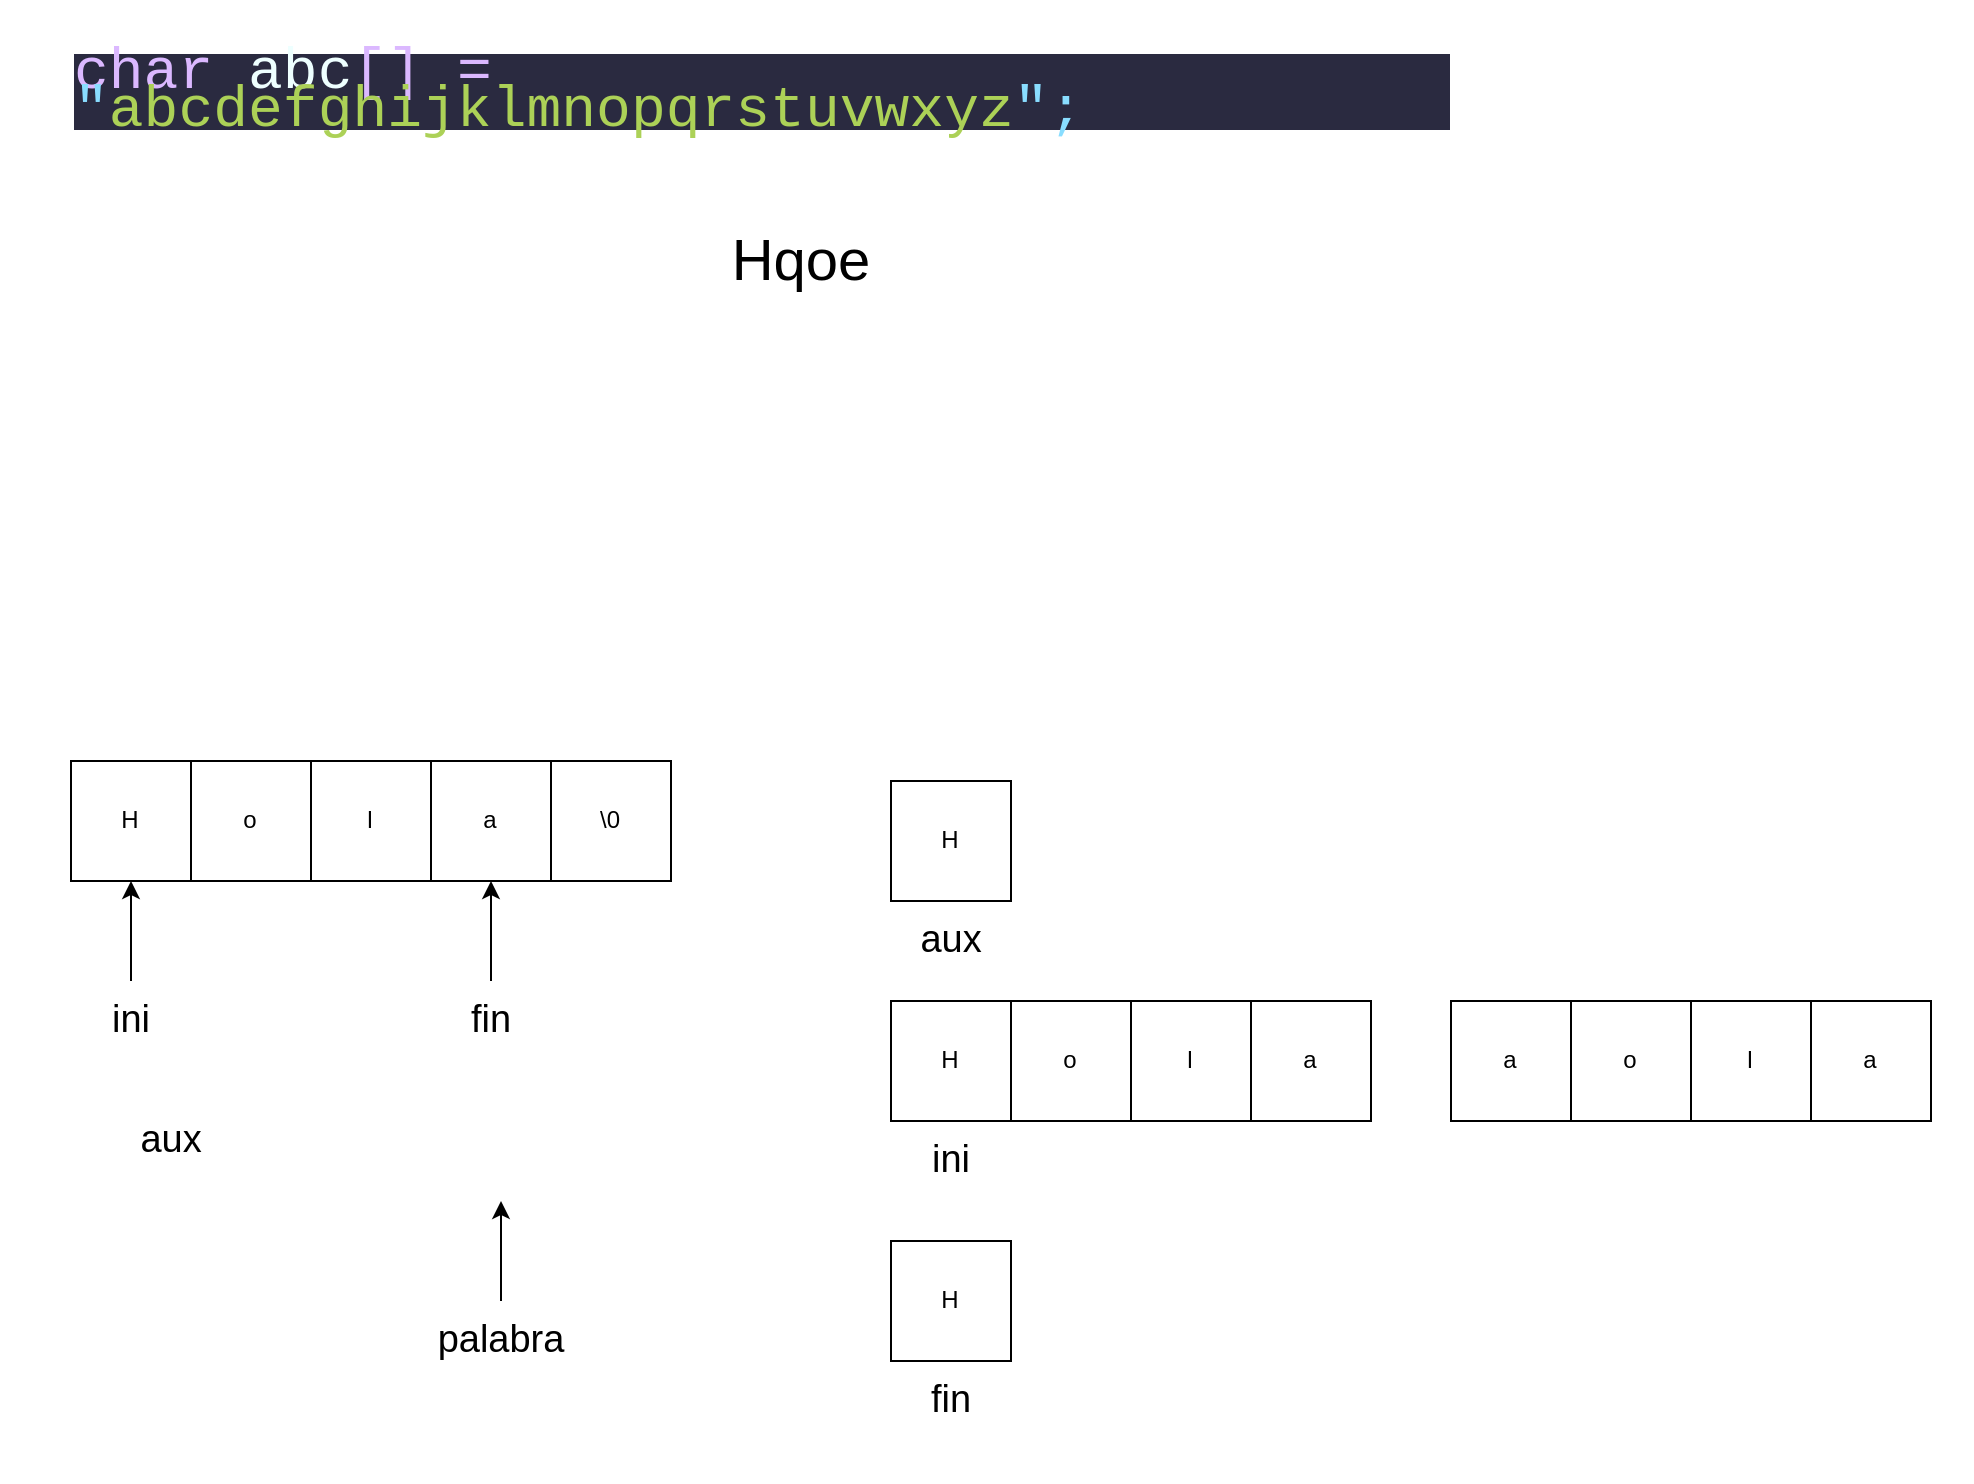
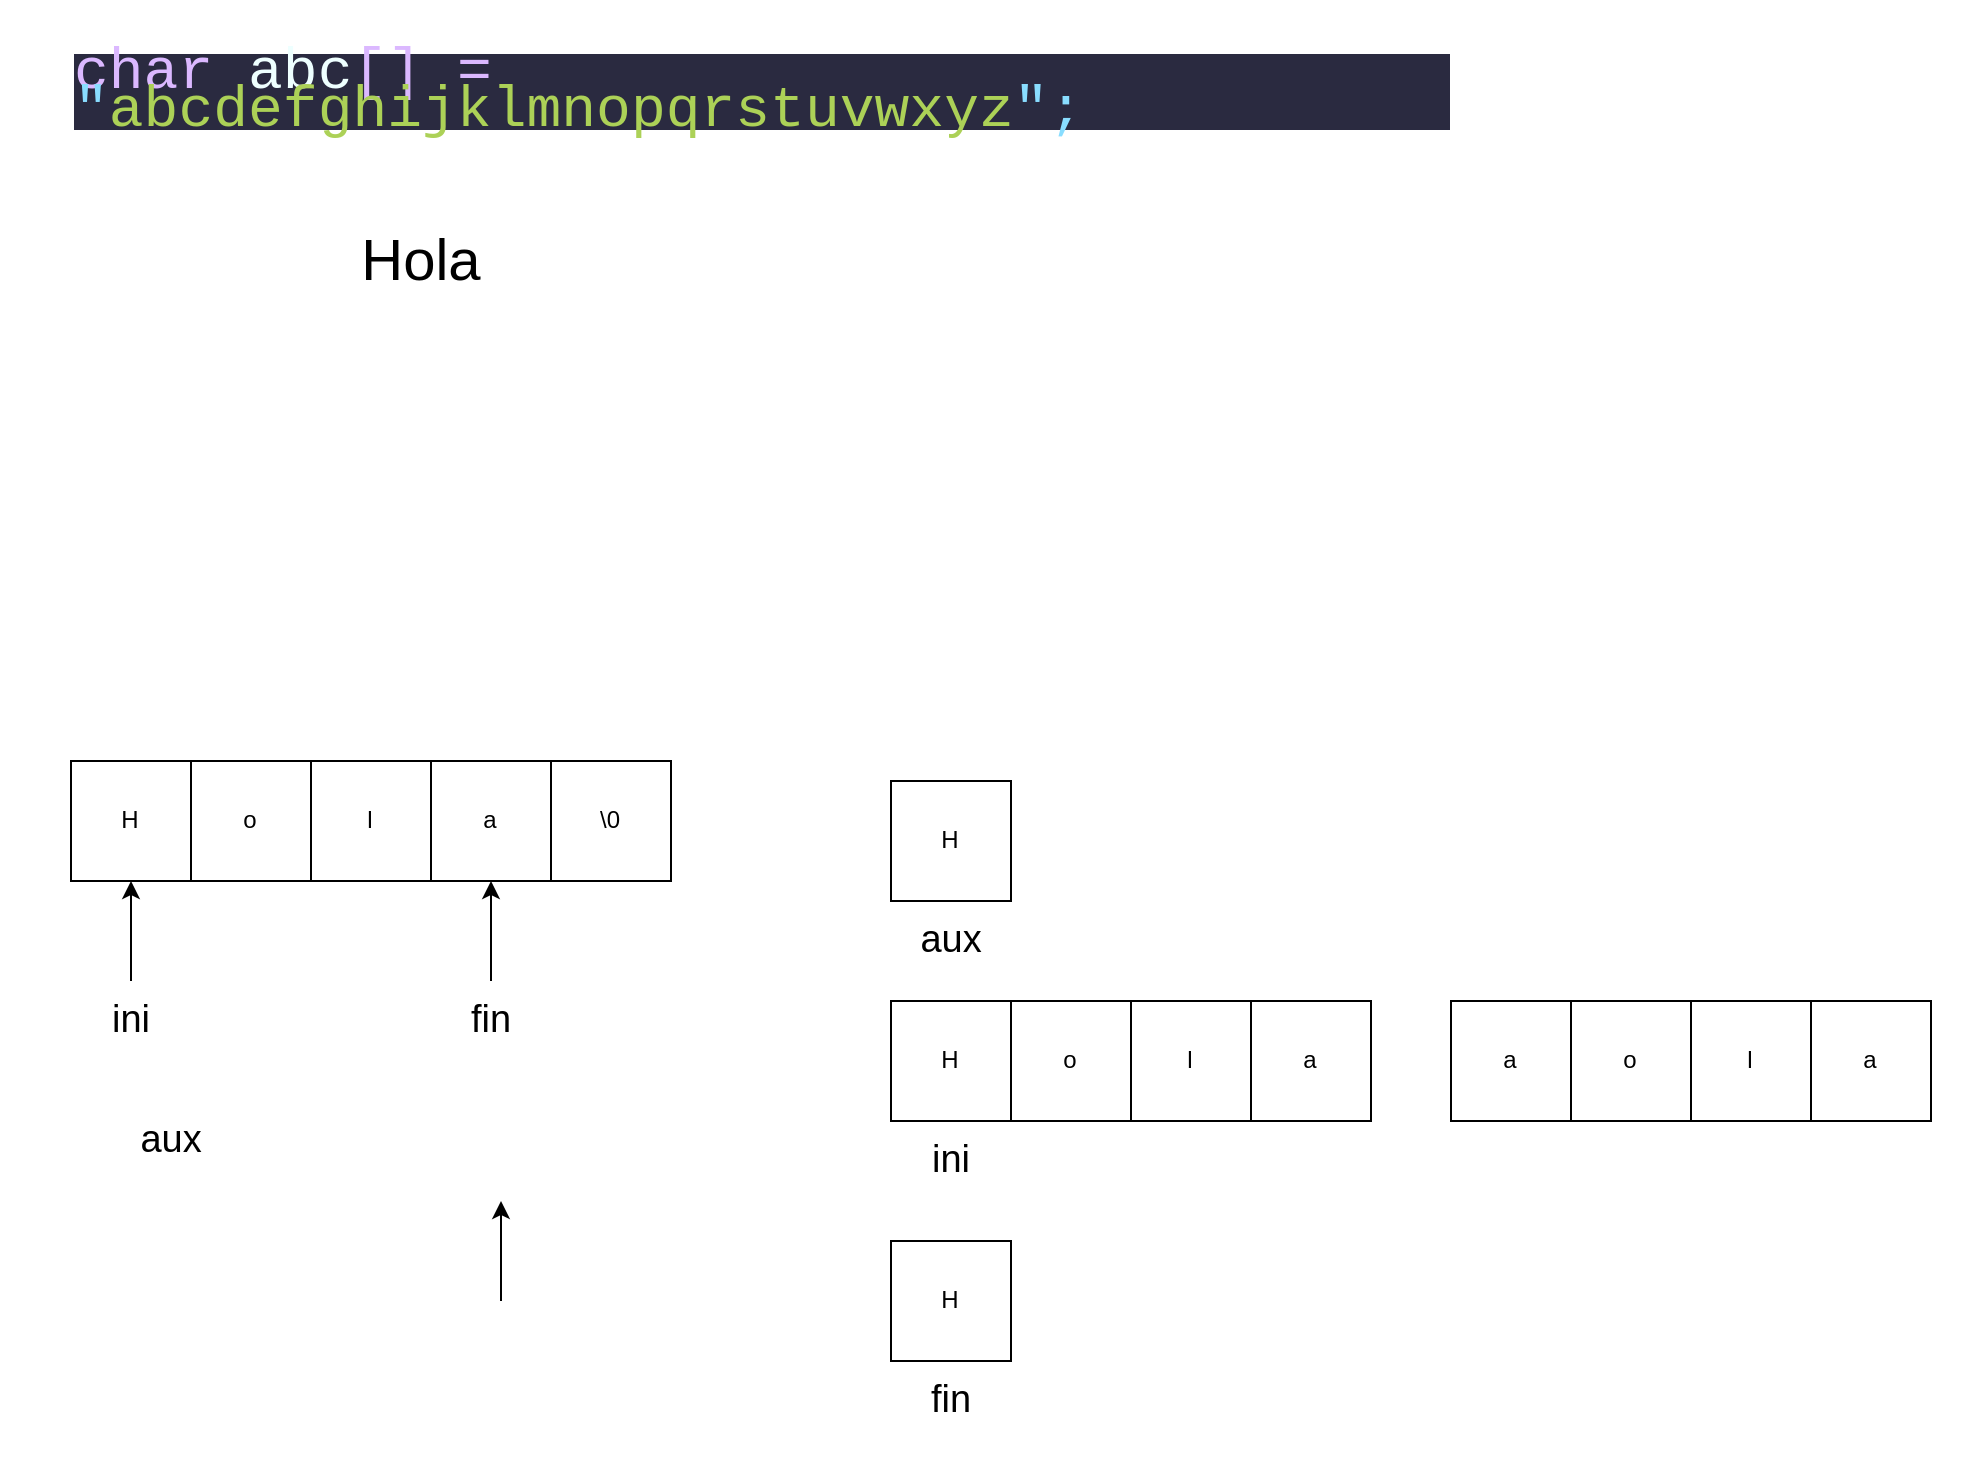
node "Hola": added
node "Hqoe": removed
node "palabra": removed
